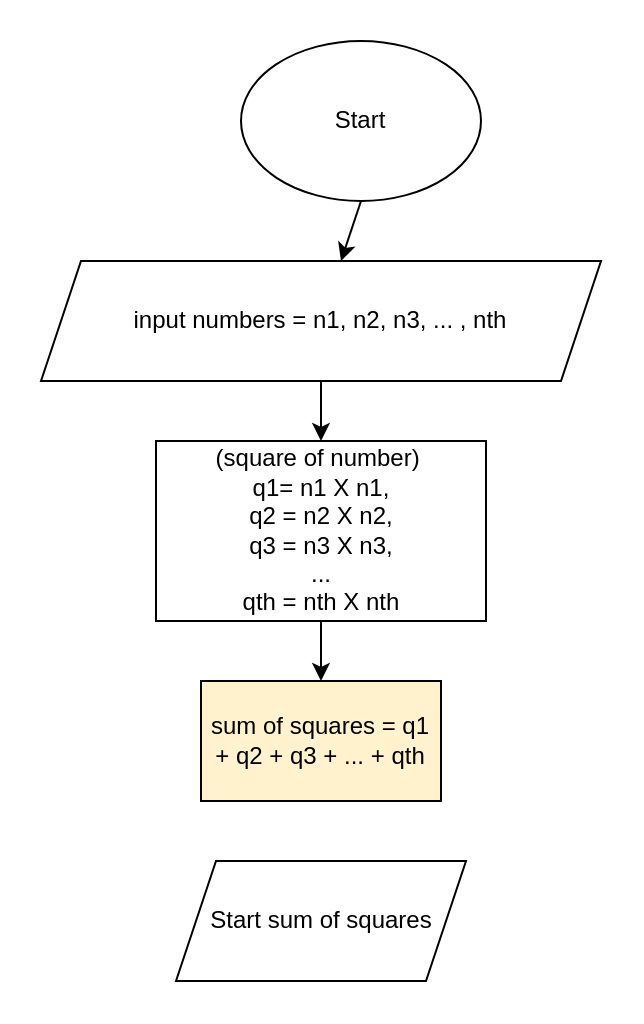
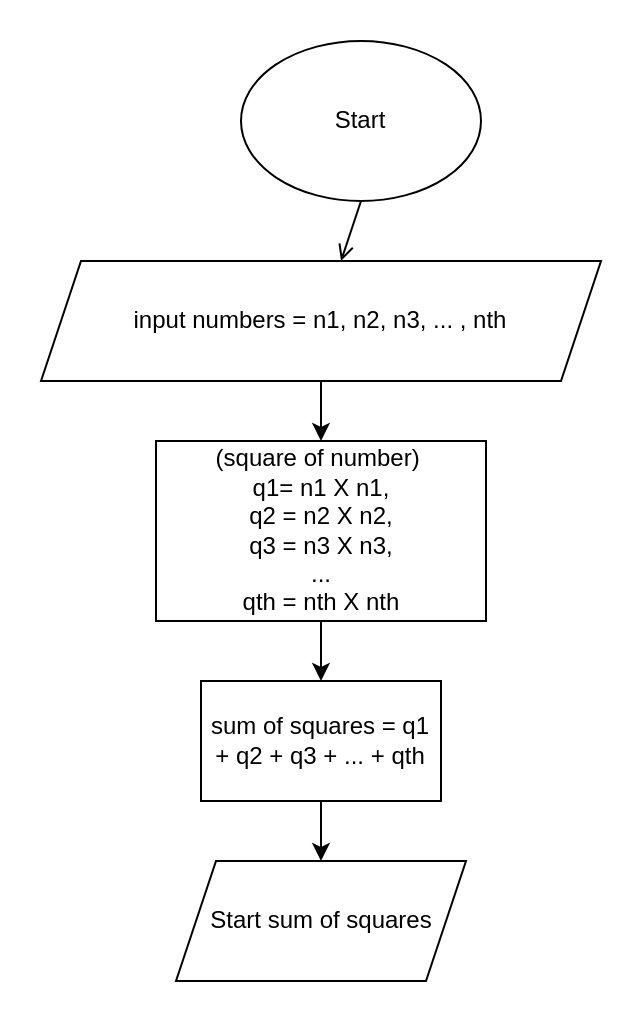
edge "Start" -> "input numbers = n1, n2, n3, ... , nth": arrowhead classic -> open
node "sum of squares = q1 + q2 + q3 + ... + qth": fillcolor #fff2cc -> #ffffff
edge "sum of squares = q1 + q2 + q3 + ... + qth" -> "Start sum of squares": added
